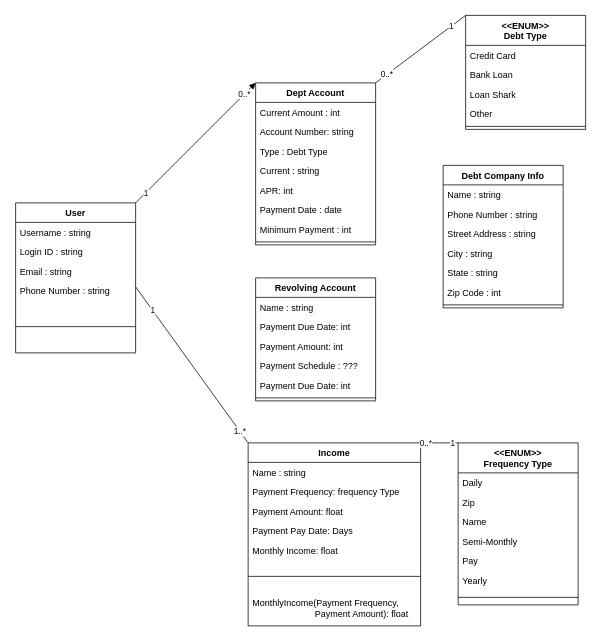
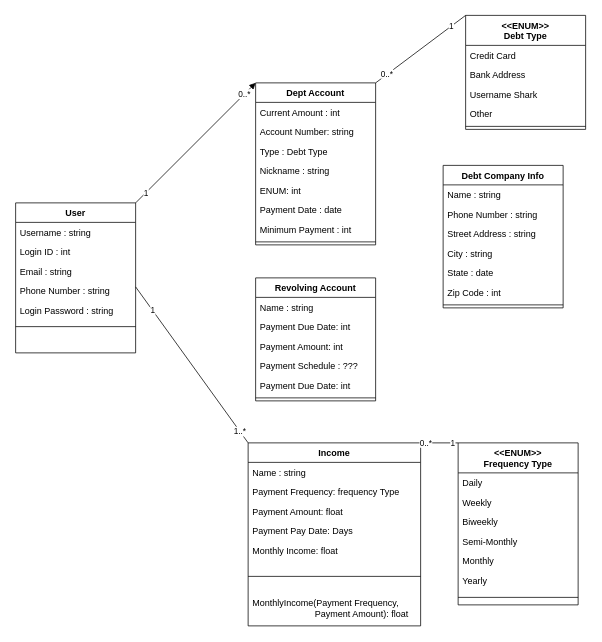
node "Bank Loan": label "Bank Loan" -> "Bank Address"
node "Loan Shark": label "Loan Shark" -> "Username Shark"
node "Current : string": label "Current : string" -> "Nickname : string"
node "APR: int": label "APR: int" -> "ENUM: int"
node "Login ID : string": label "Login ID : string" -> "Login ID : int"
node "State : string": label "State : string" -> "State : date"
node "Login Password : string": added
node "Zip": label "Zip" -> "Weekly"
node "Name": label "Name" -> "Biweekly"
node "Pay": label "Pay" -> "Monthly"
